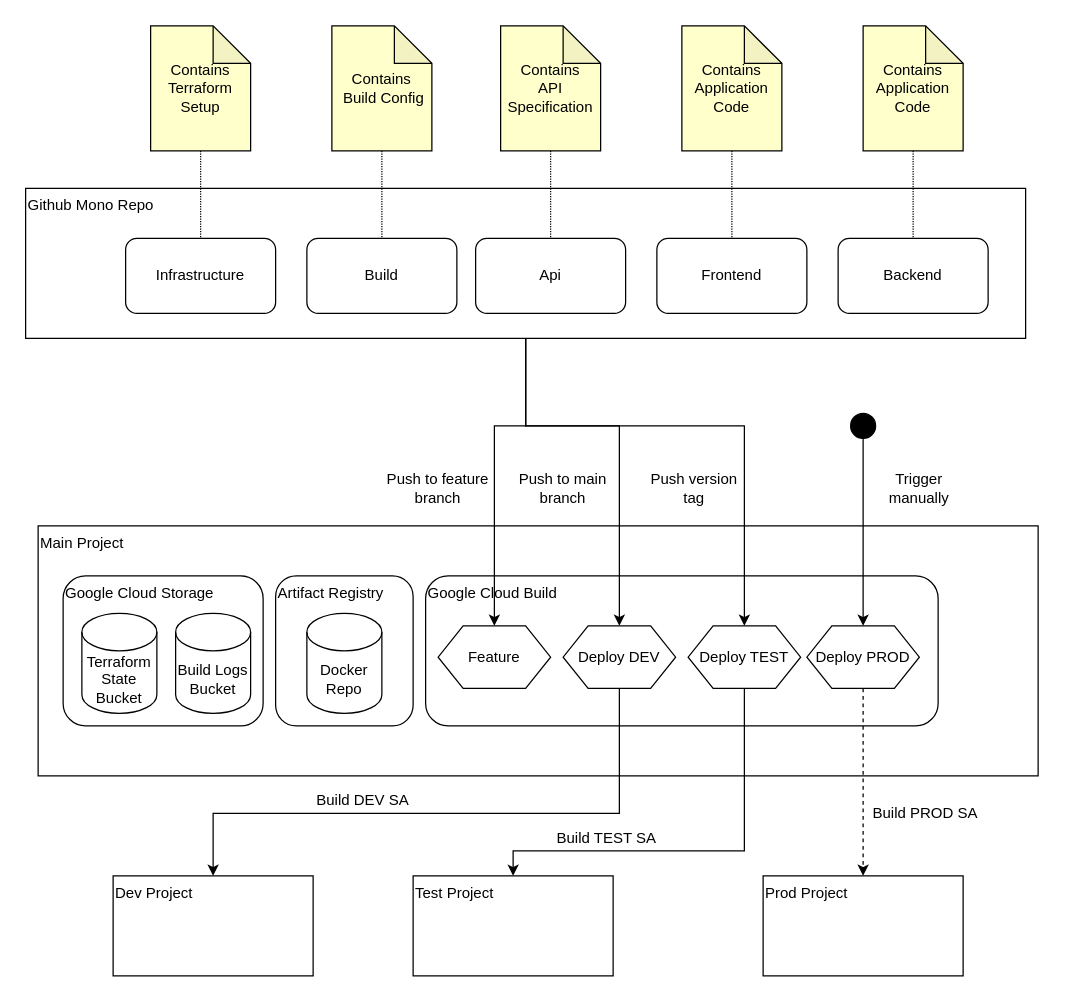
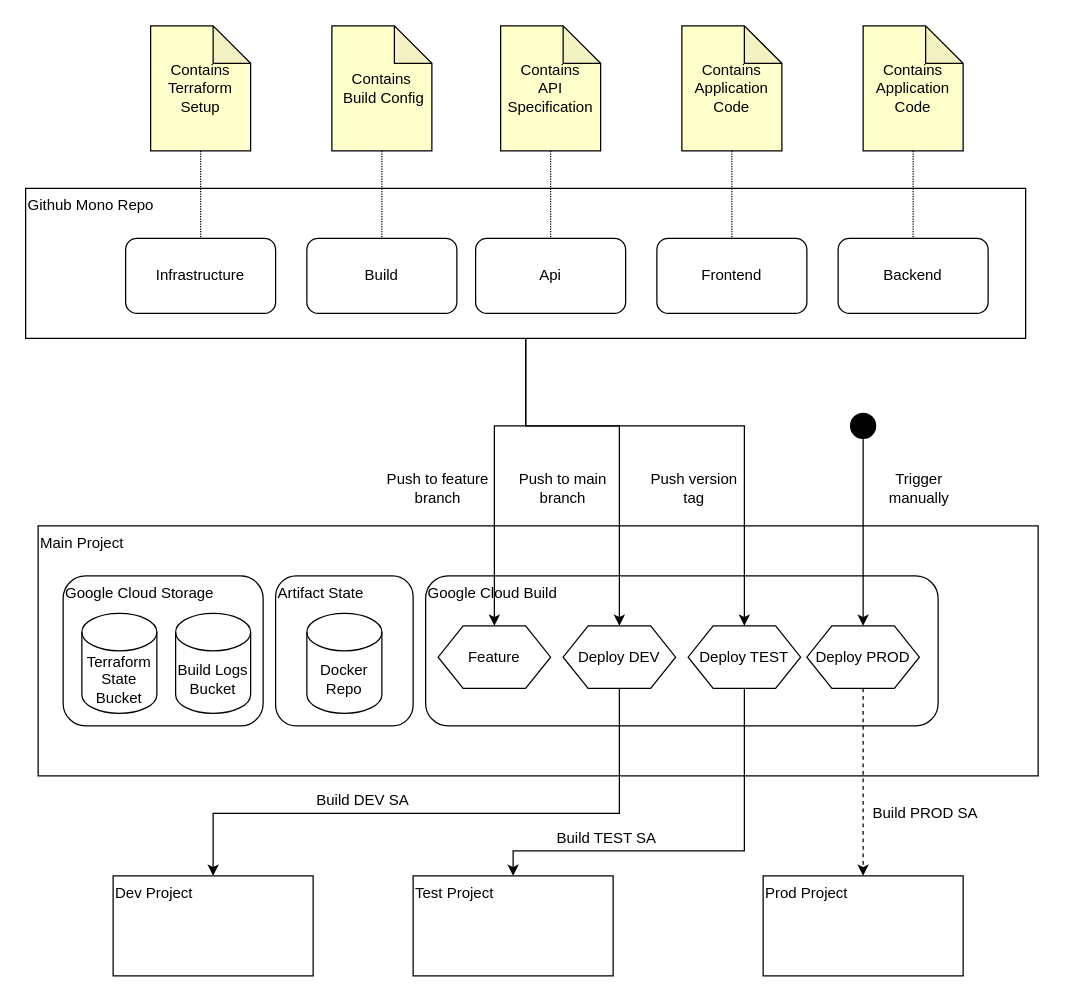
node "Artifact Registry": label "Artifact Registry" -> "Artifact State"
